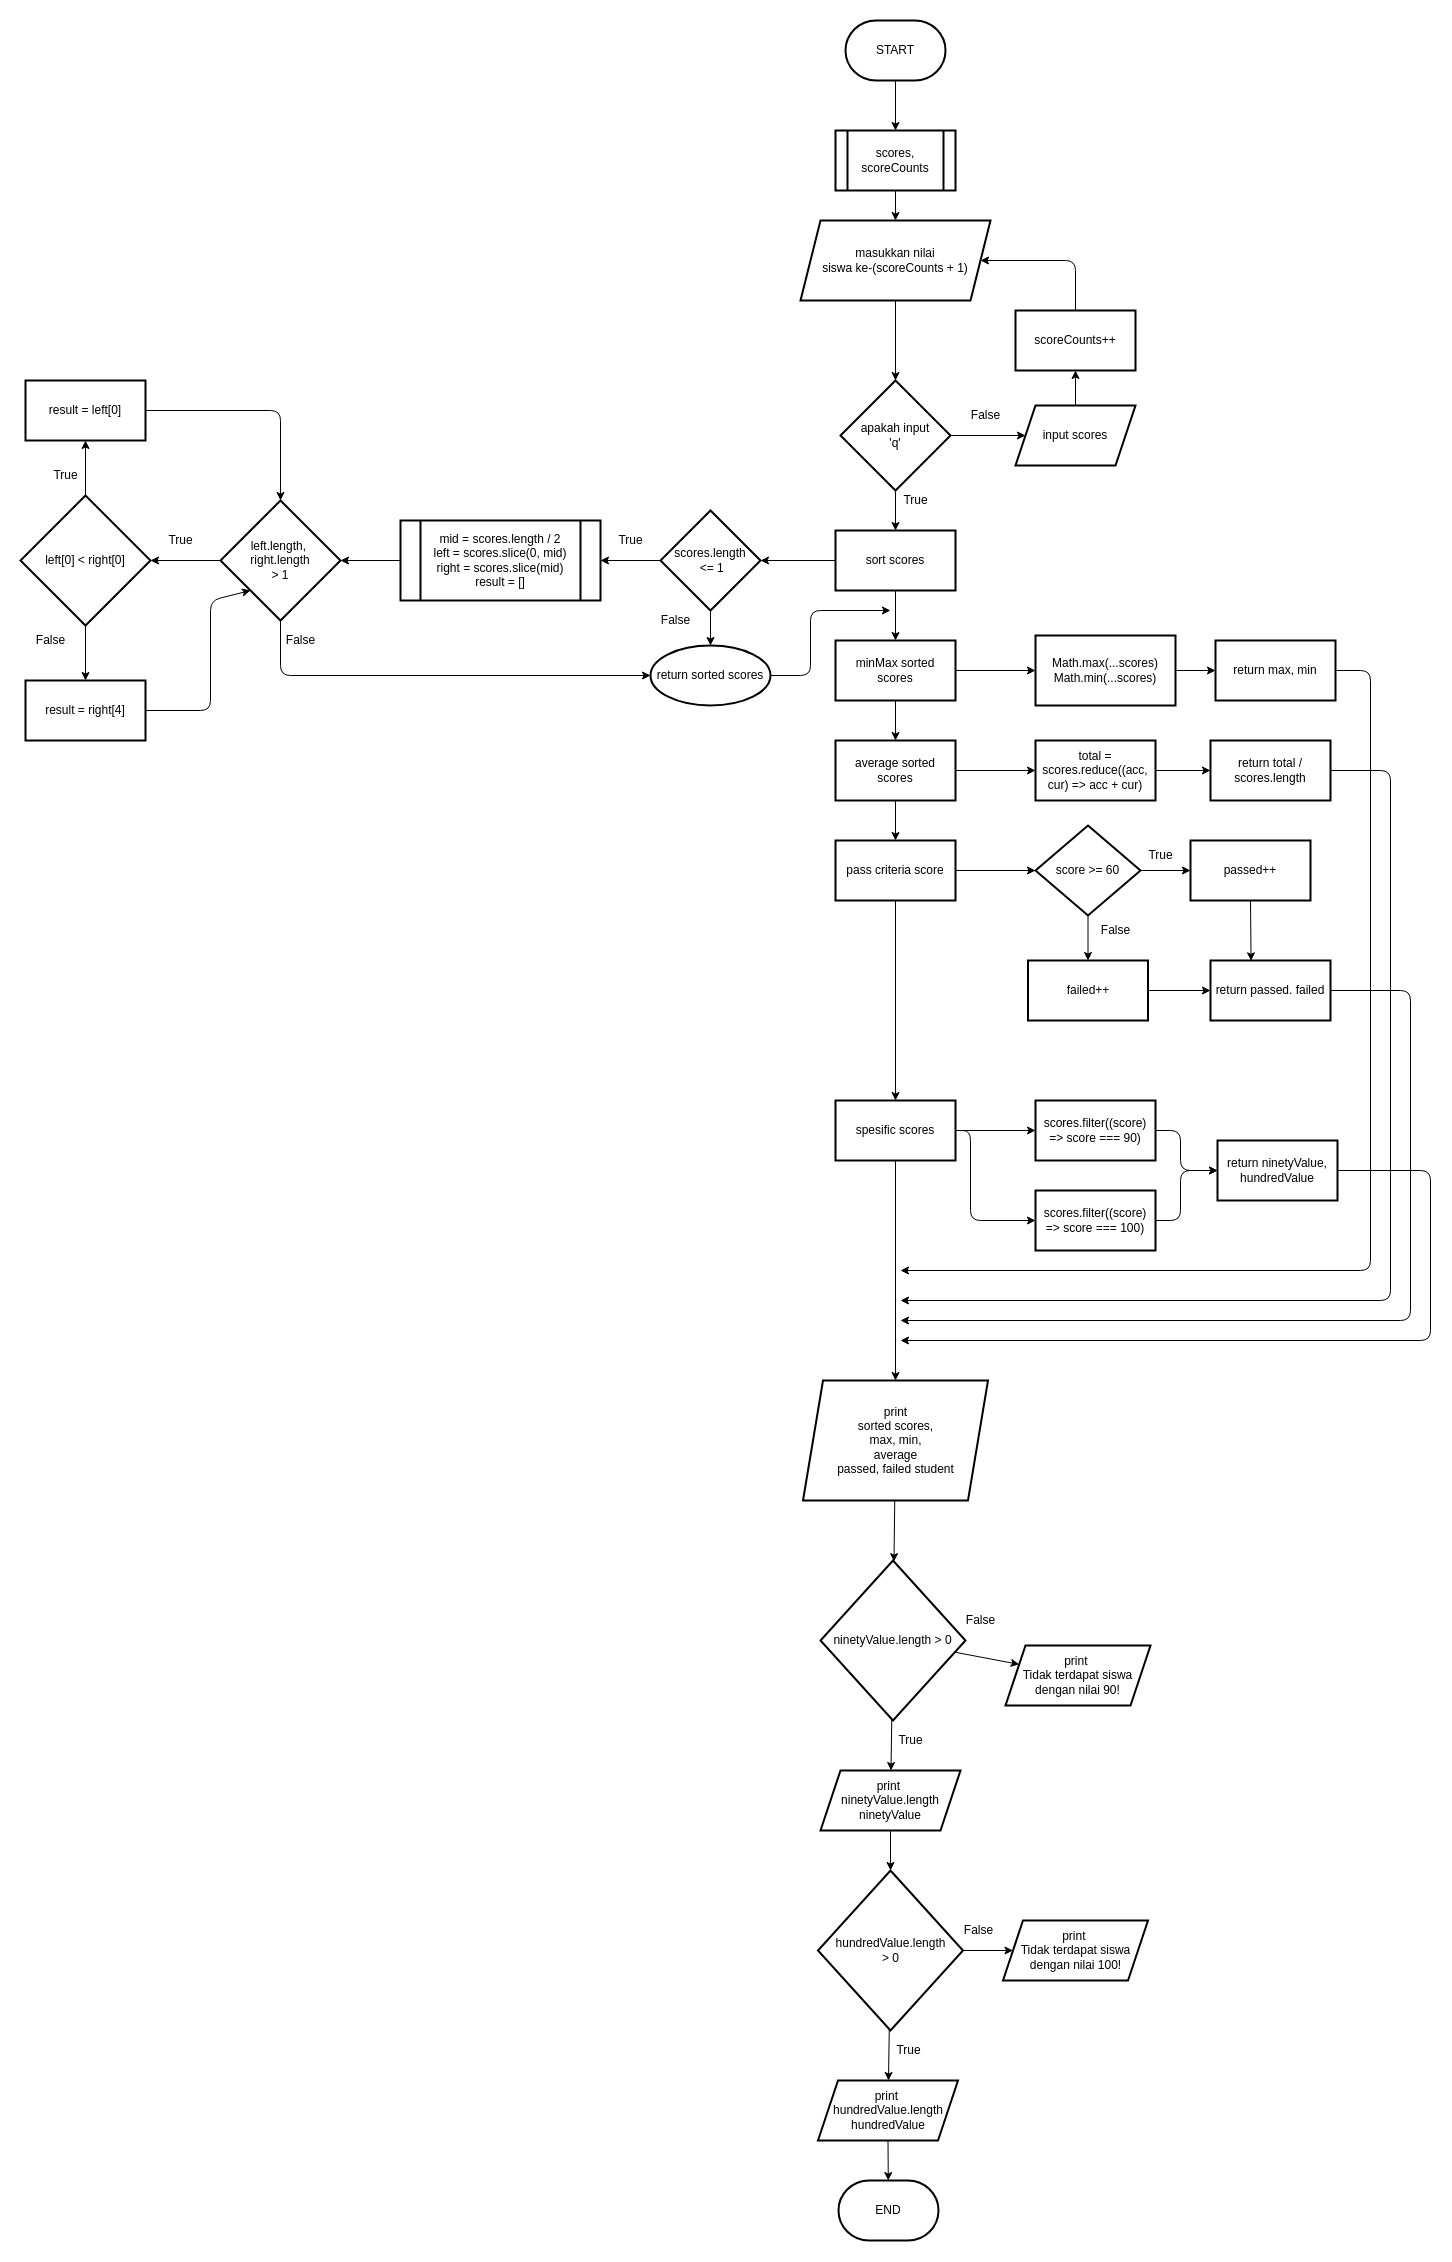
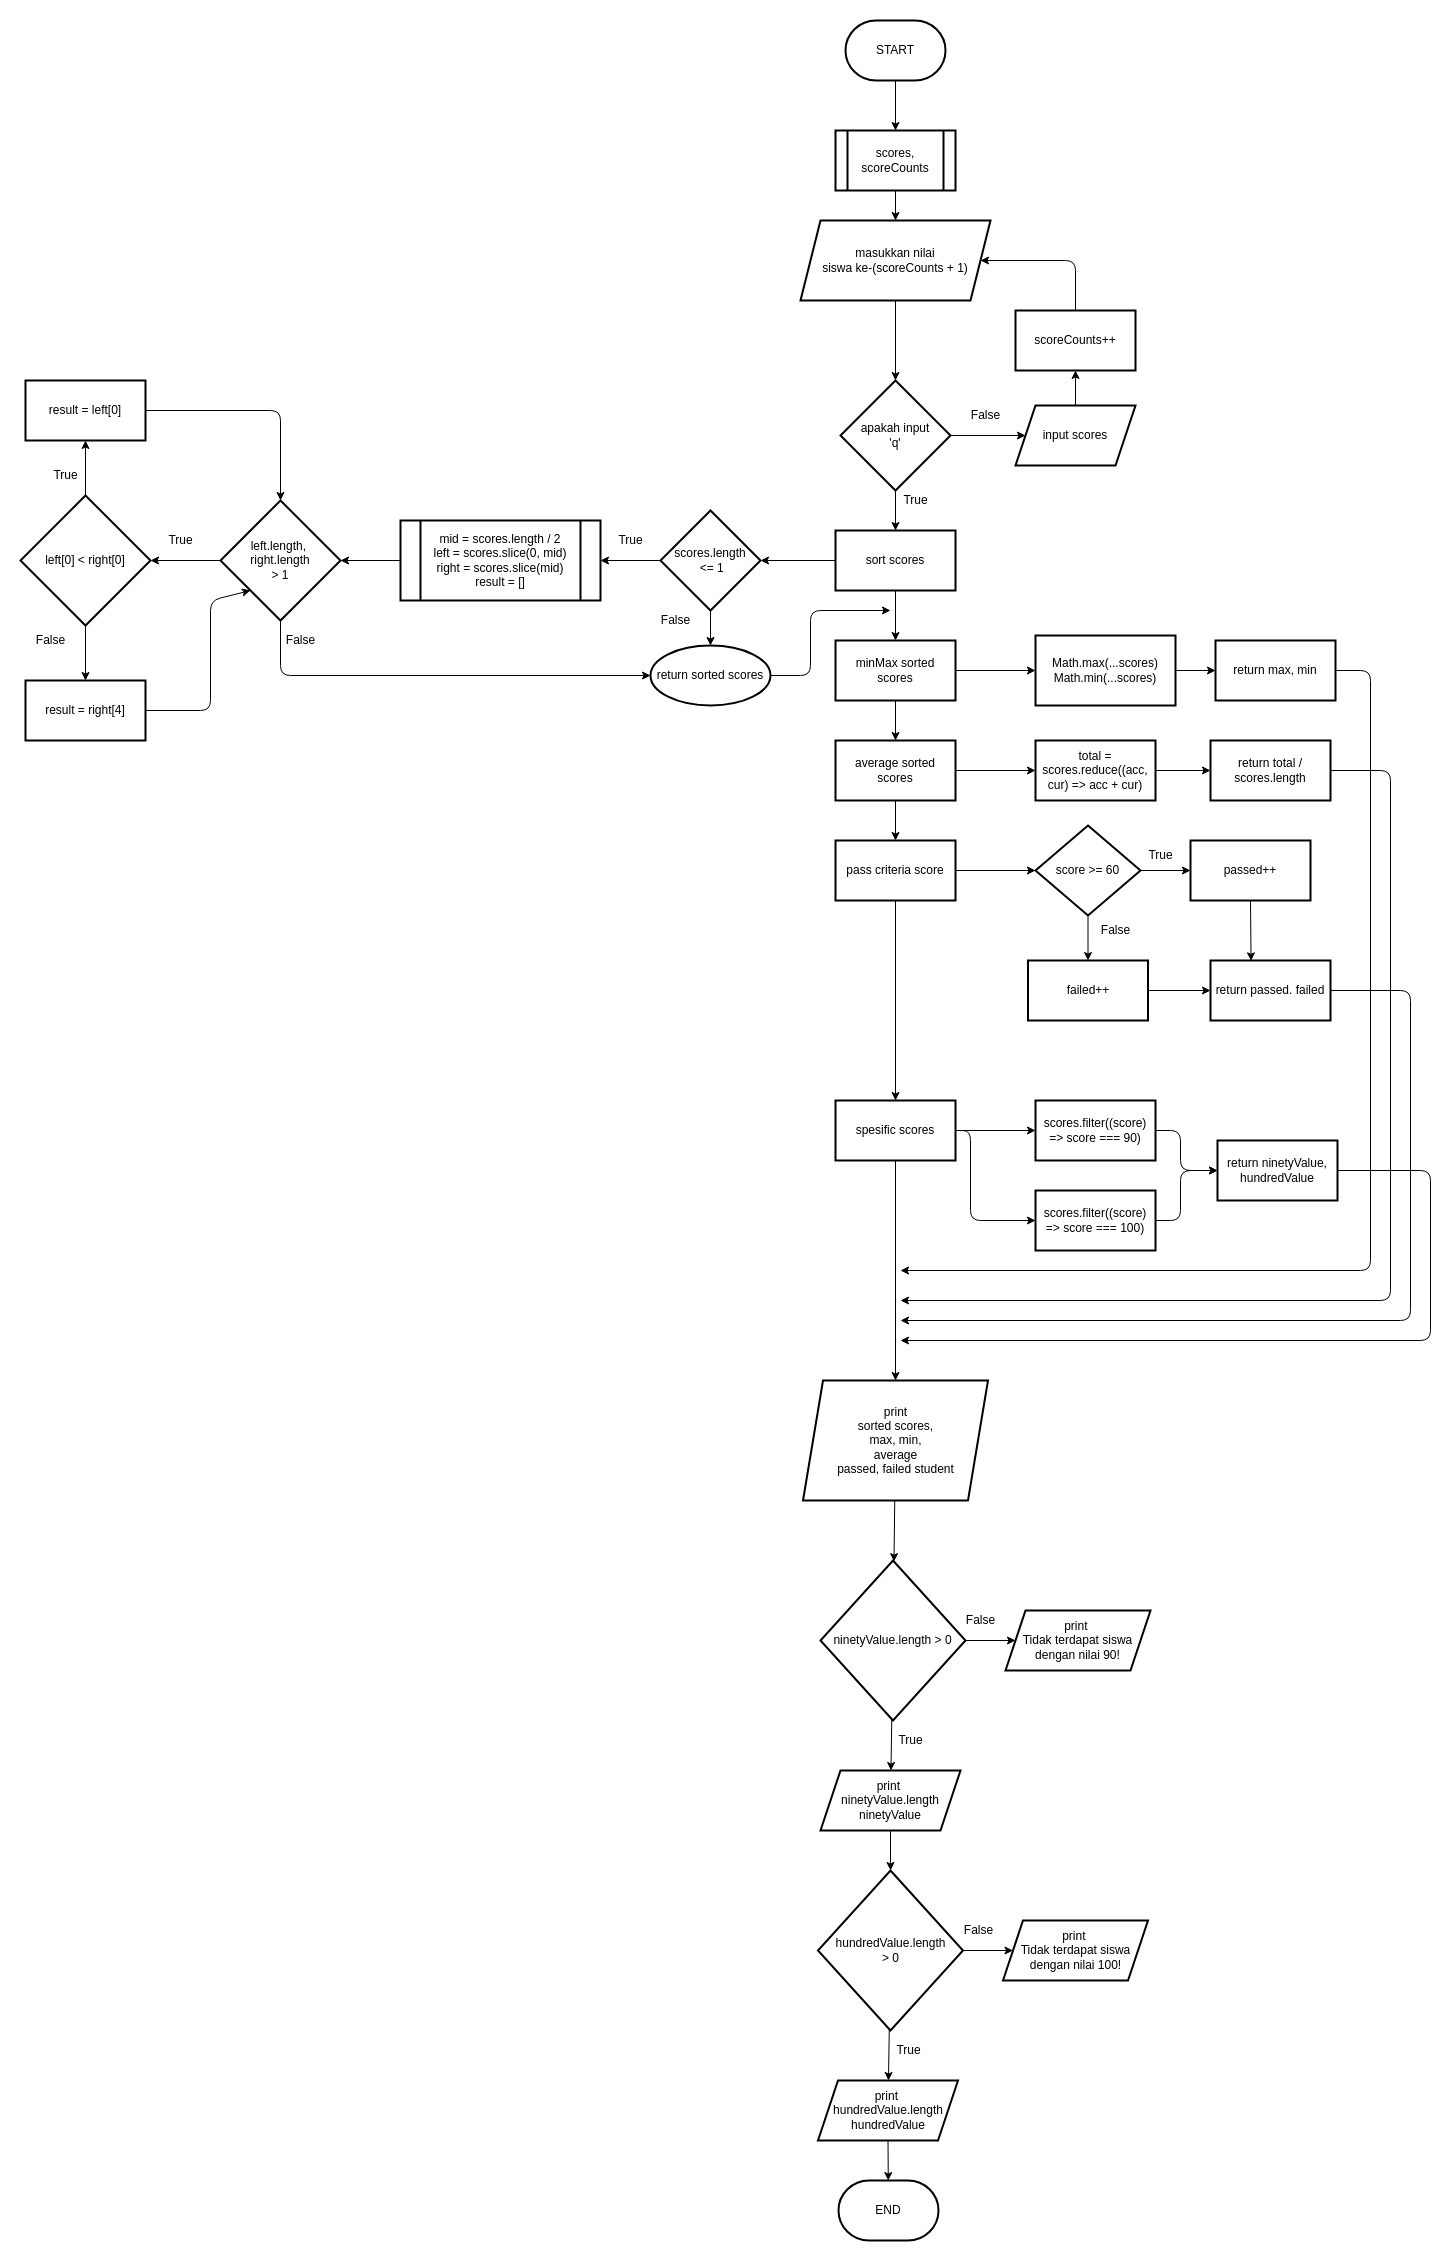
node "print Tidak terdapat siswa dengan nilai 90!": moved (1078, 1676) -> (1078, 1641)
